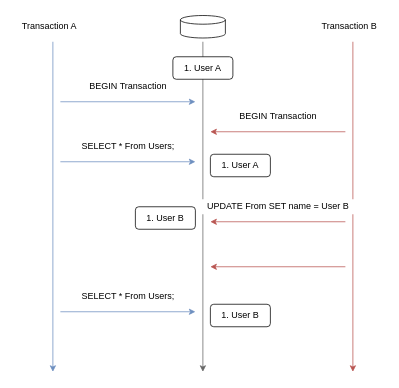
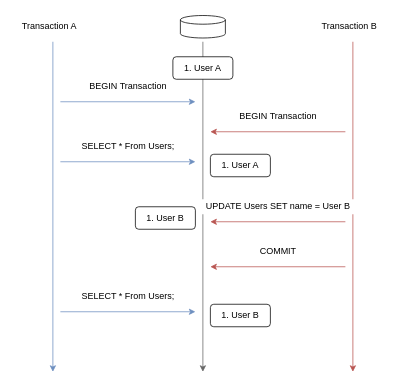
node "UPDATE From SET name = User B": label "UPDATE From SET name = User B" -> "UPDATE Users SET name = User B"
node "COMMIT": added
